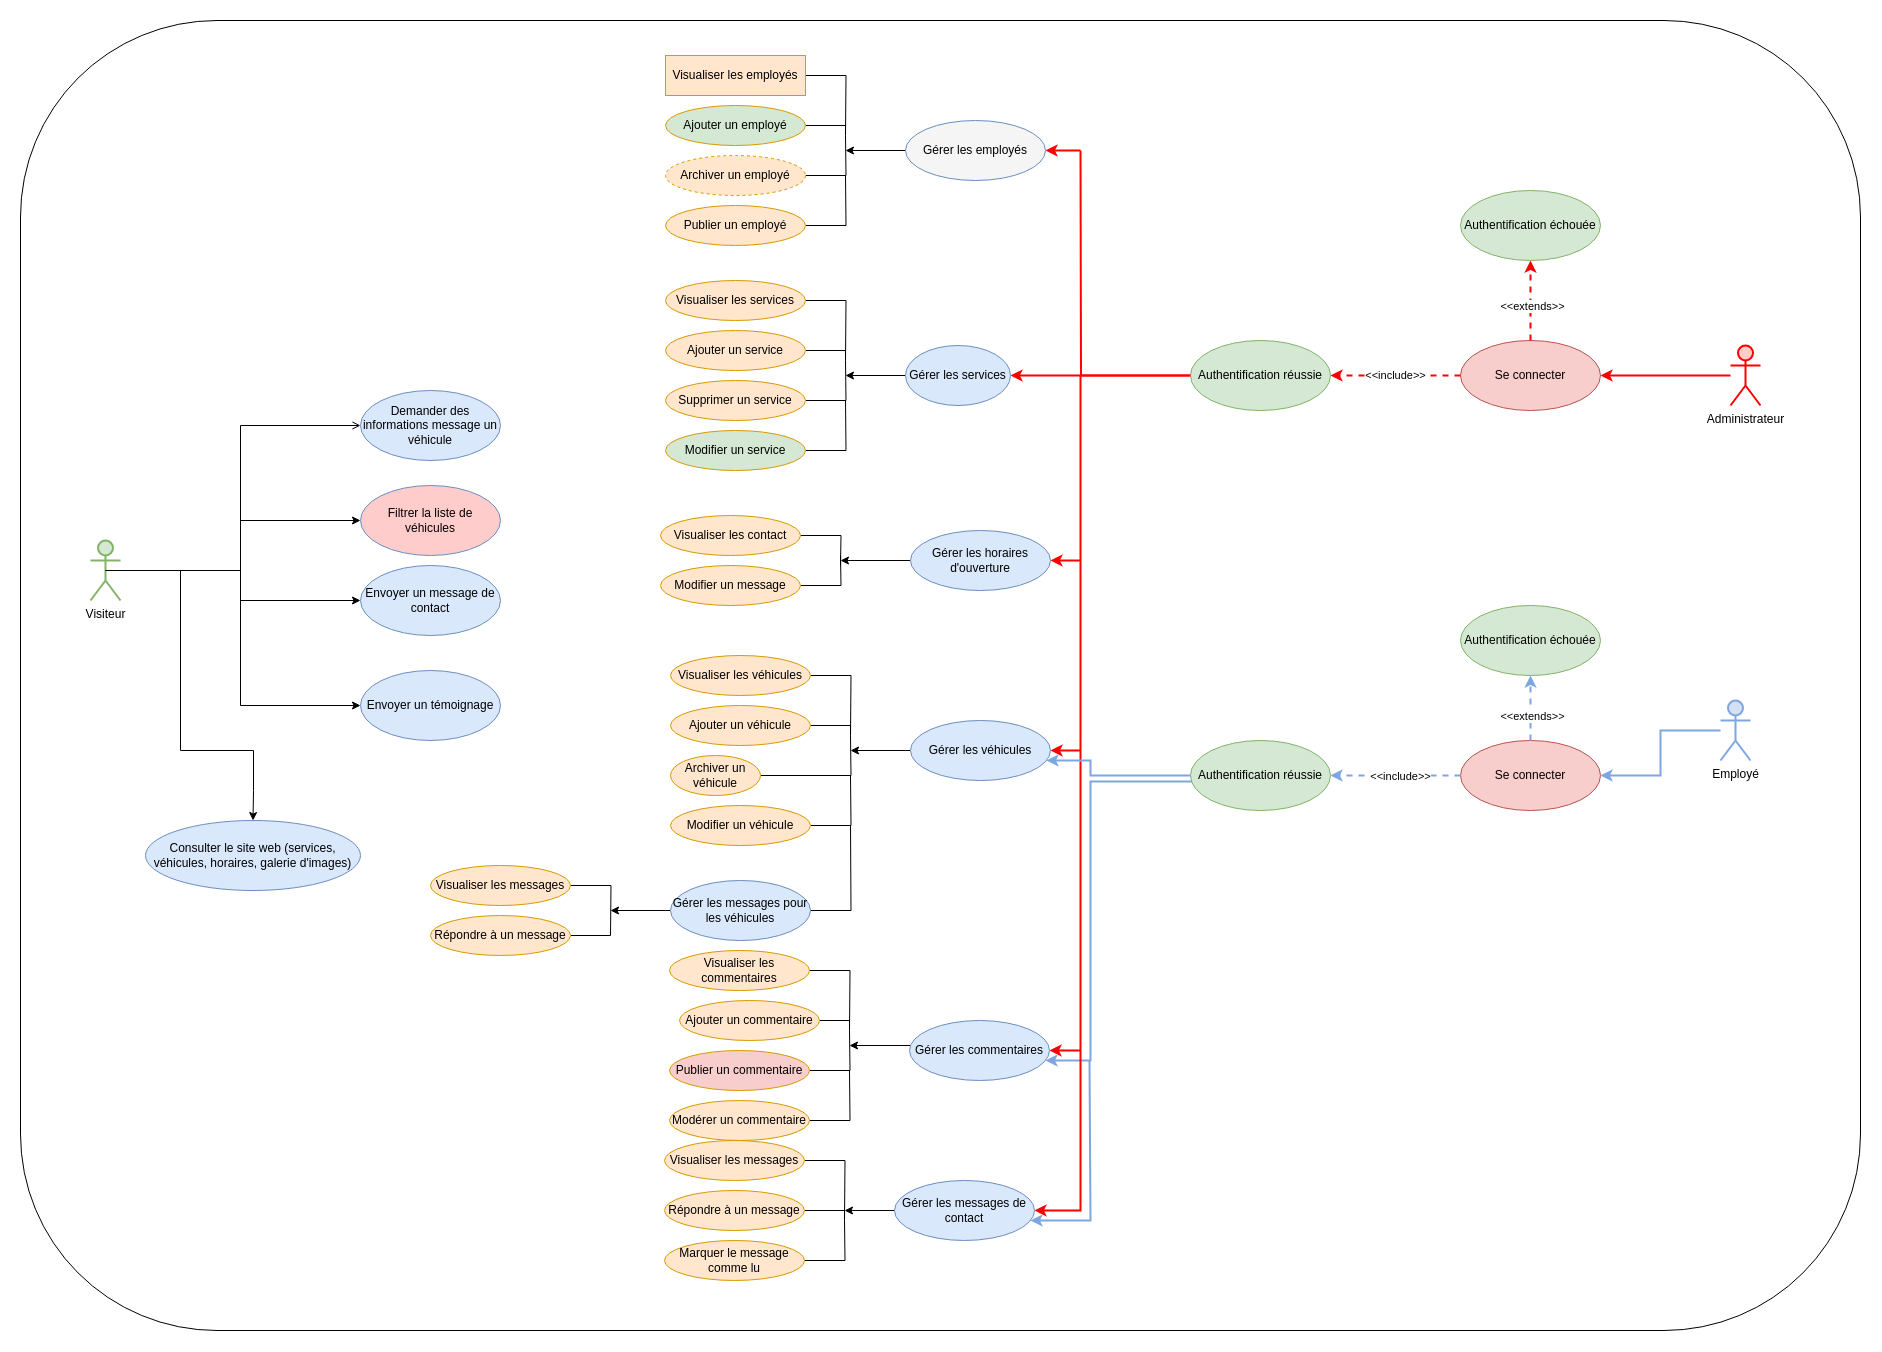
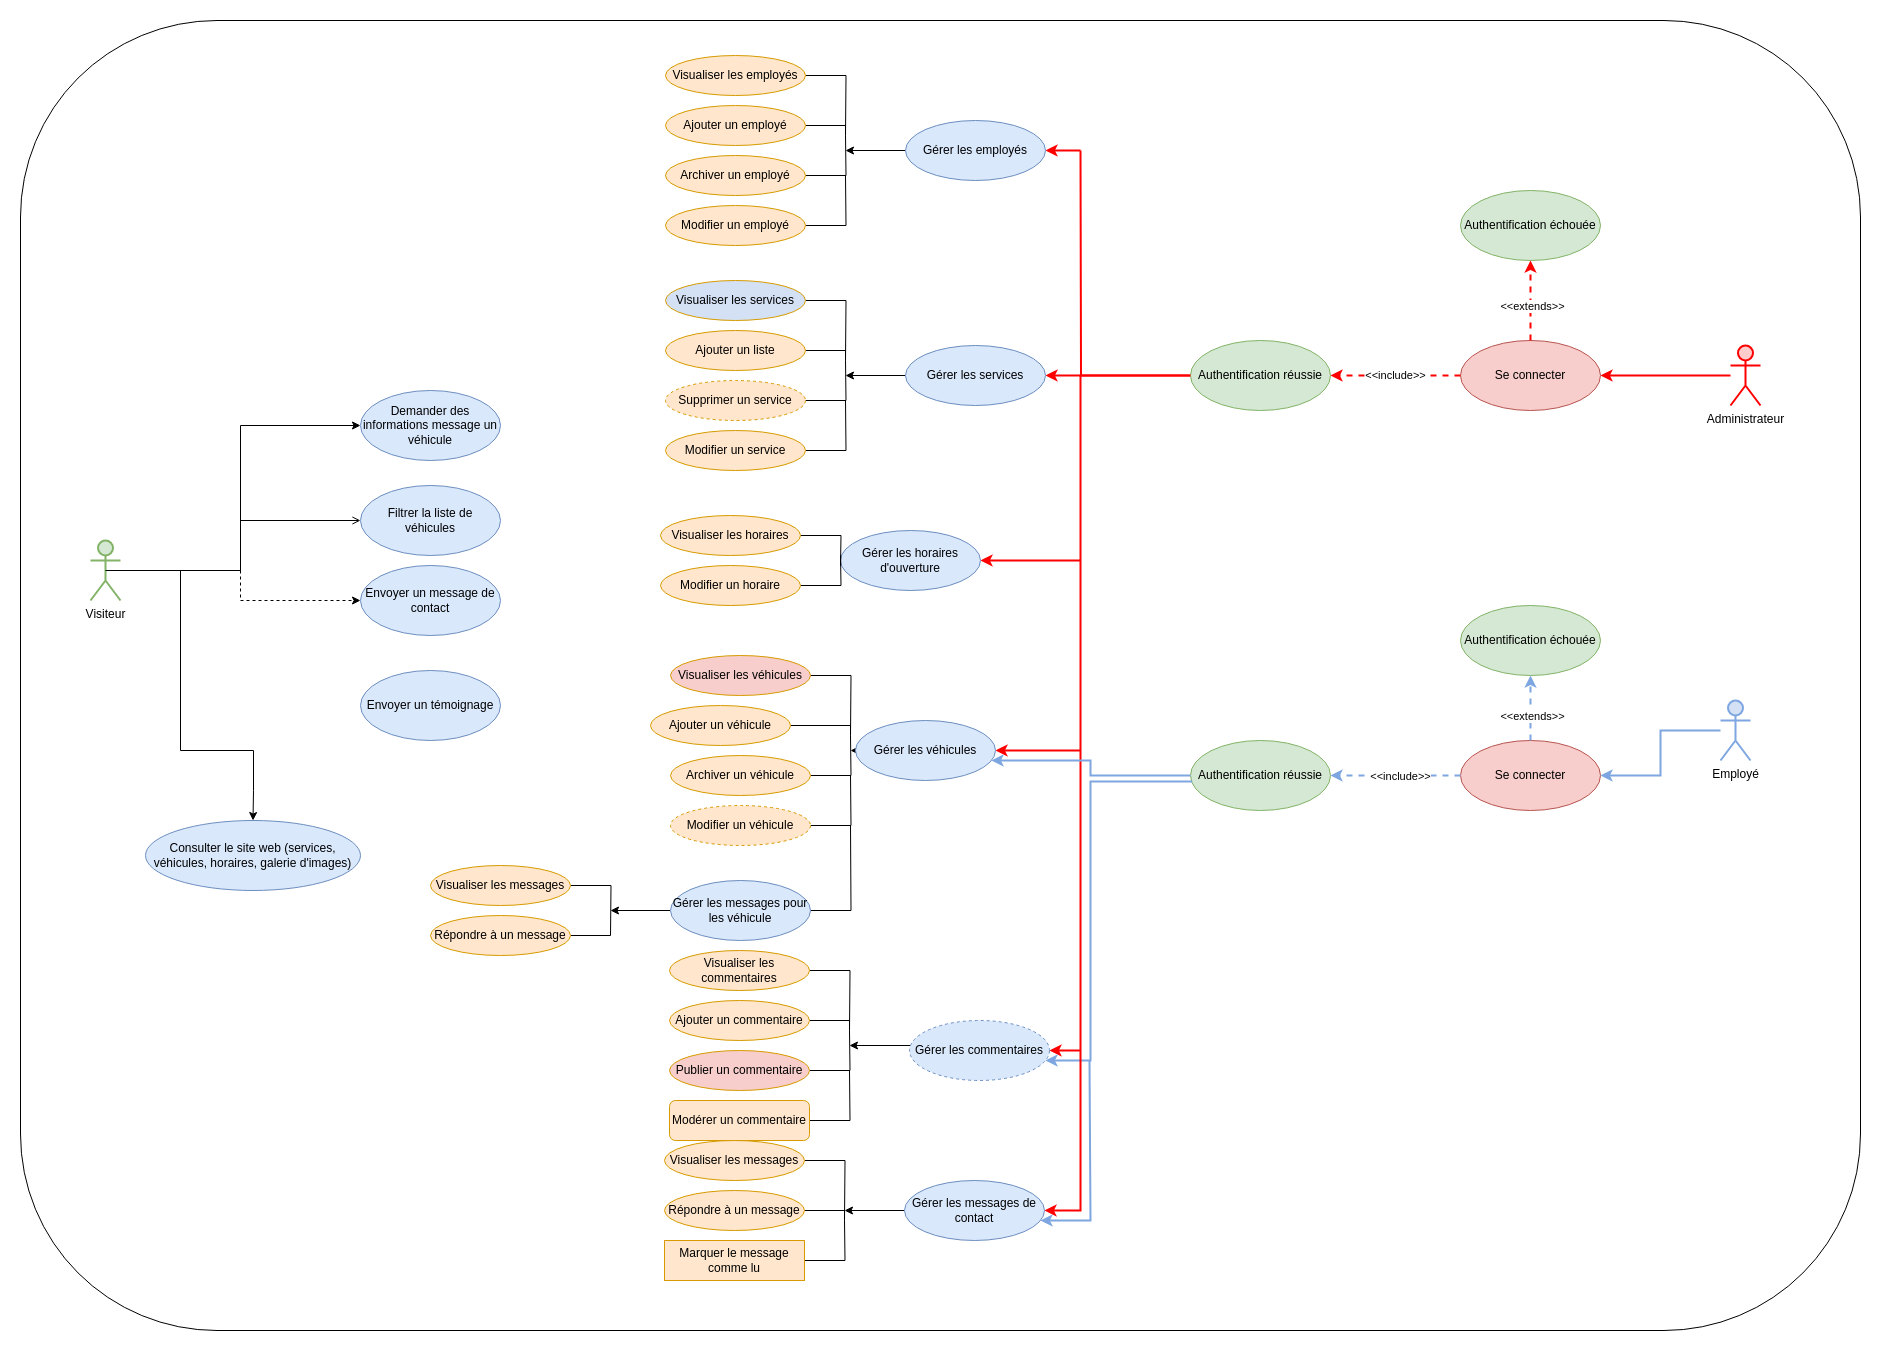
node "Visualiser les employés": shape rectangle -> ellipse
node "Ajouter un employé": fillcolor #d5e8d4 -> #ffe6cc
node "Gérer les employés": fillcolor #f5f5f5 -> #dae8fc
node "Archiver un employé": style dashed -> solid
node "Publier un employé": label "Publier un employé" -> "Modifier un employé"
node "Visualiser les services": fillcolor #ffe6cc -> #d4e1f5
node "Ajouter un service": label "Ajouter un service" -> "Ajouter un liste"
node "Gérer les services": size 105x60 -> 140x60
node "Supprimer un service": style solid -> dashed
edge "Visiteur" -> "Demander des informations message un véhicule": arrowhead open -> classic
node "Modifier un service": fillcolor #d5e8d4 -> #ffe6cc
edge "Visiteur" -> "Filtrer la liste de véhicules": arrowhead classic -> open
node "Filtrer la liste de véhicules": fillcolor #ffcccc -> #dae8fc
node "Visualiser les contact": label "Visualiser les contact" -> "Visualiser les horaires"
node "Gérer les horaires d'ouverture": moved (981, 561) -> (911, 561)
node "Modifier un message": label "Modifier un message" -> "Modifier un horaire"
edge "Visiteur" -> "Envoyer un message de contact": style solid -> dashed
node "Visualiser les véhicules": fillcolor #ffe6cc -> #f8cecc
edge "Visiteur" -> "Envoyer un témoignage": removed
node "Ajouter un véhicule": moved (741, 726) -> (721, 726)
node "Gérer les véhicules": moved (981, 751) -> (926, 751)
node "Archiver un véhicule": size 90x40 -> 140x40
node "Modifier un véhicule": style solid -> dashed
node "Gérer les messages pour les véhicules": label "Gérer les messages pour les véhicules" -> "Gérer les messages pour les véhicule"
node "Ajouter un commentaire": moved (750, 1021) -> (740, 1021)
node "Gérer les commentaires": style solid -> dashed
node "Modérer un commentaire": shape ellipse -> rounded rectangle
node "Gérer les messages de contact": moved (965, 1211) -> (975, 1211)
node "Marquer le message comme lu": shape ellipse -> rectangle
